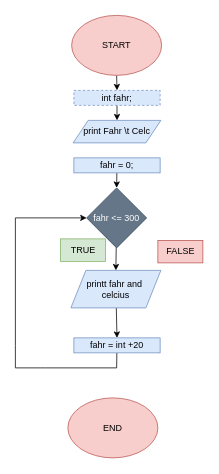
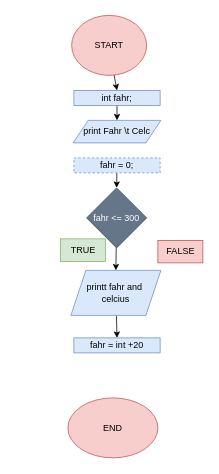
node "START": size 90x60 -> 75x60
node "int fahr;": style dashed -> solid
node "fahr = 0;": style solid -> dashed
node "printt fahr and celcius": size 90x38 -> 90x45
edge "fahr = int +20" -> "fahr <= 300": removed
